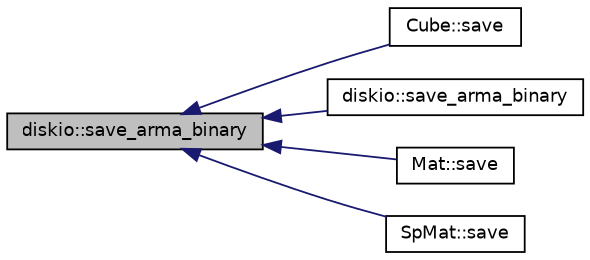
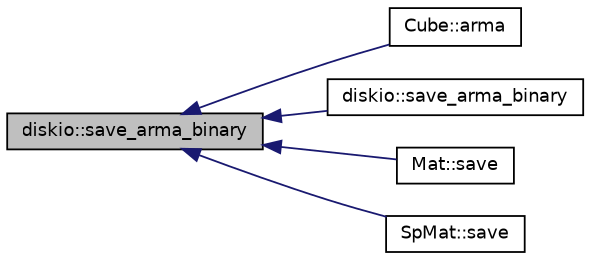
node "Cube::save": label "Cube::save" -> "Cube::arma"
